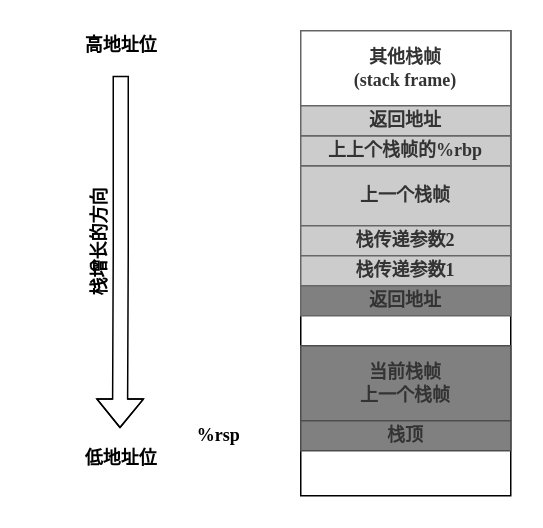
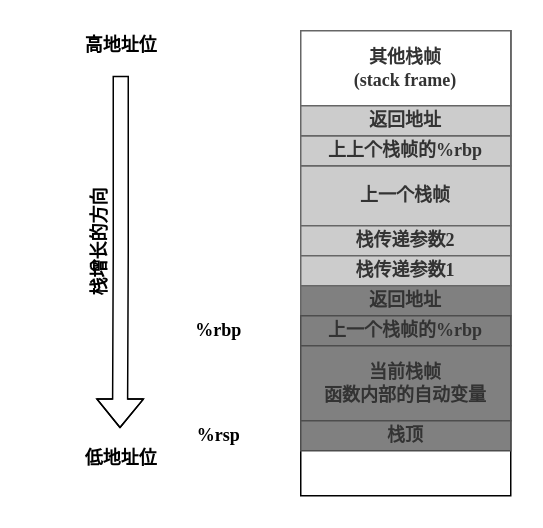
node "%rbp": added
node "上一个栈帧的%rbp": added
node "当前栈帧 上一个栈帧": label "当前栈帧 上一个栈帧" -> "当前栈帧 函数内部的自动变量"
